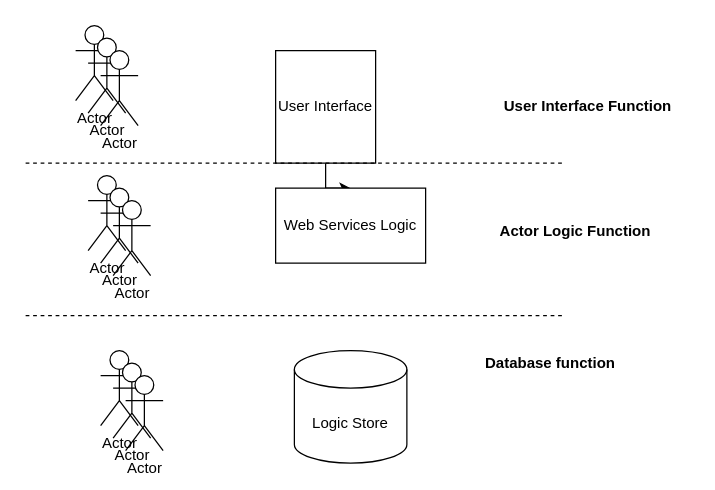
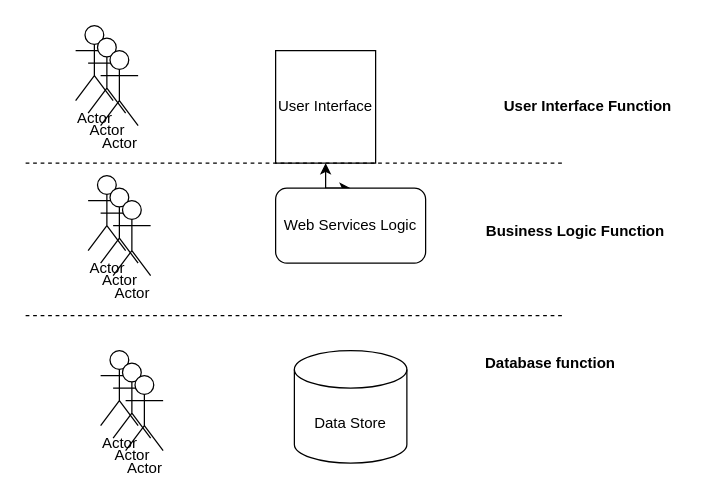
edge "User Interface" -> "Web Services Logic": arrowhead none -> classic
node "Web Services Logic": shape rectangle -> rounded rectangle
node "Actor Logic Function": label "Actor Logic Function" -> "Business Logic Function"
node "Logic Store": label "Logic Store" -> "Data Store"
